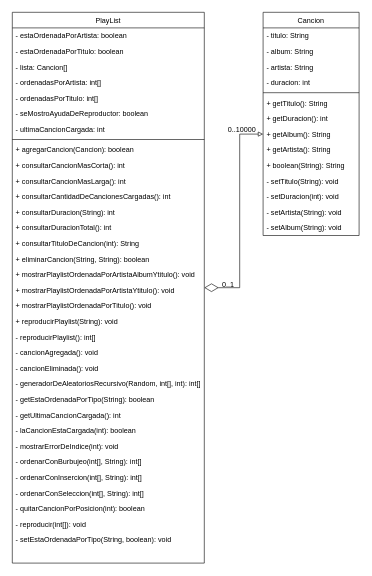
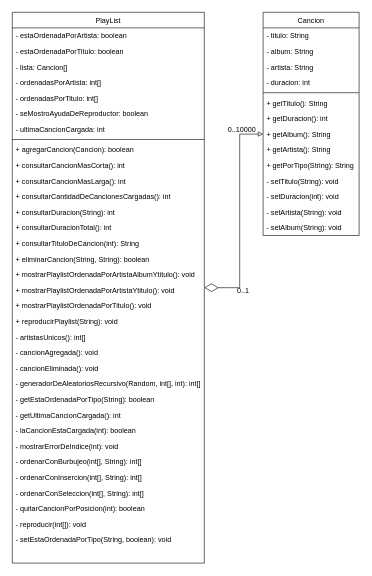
node "+ boolean(String): String": label "+ boolean(String): String" -> "+ getPorTipo(String): String"
node "0..1": moved (228, 285) -> (243, 291)
node "- reproducirPlaylist(): int[]": label "- reproducirPlaylist(): int[]" -> "- artistasUnicos(): int[]"
